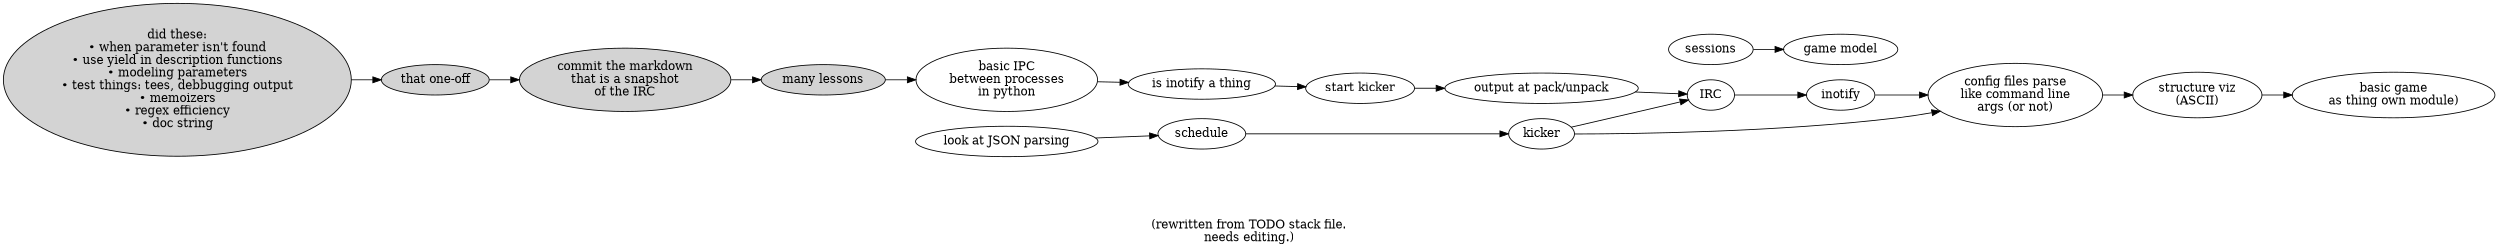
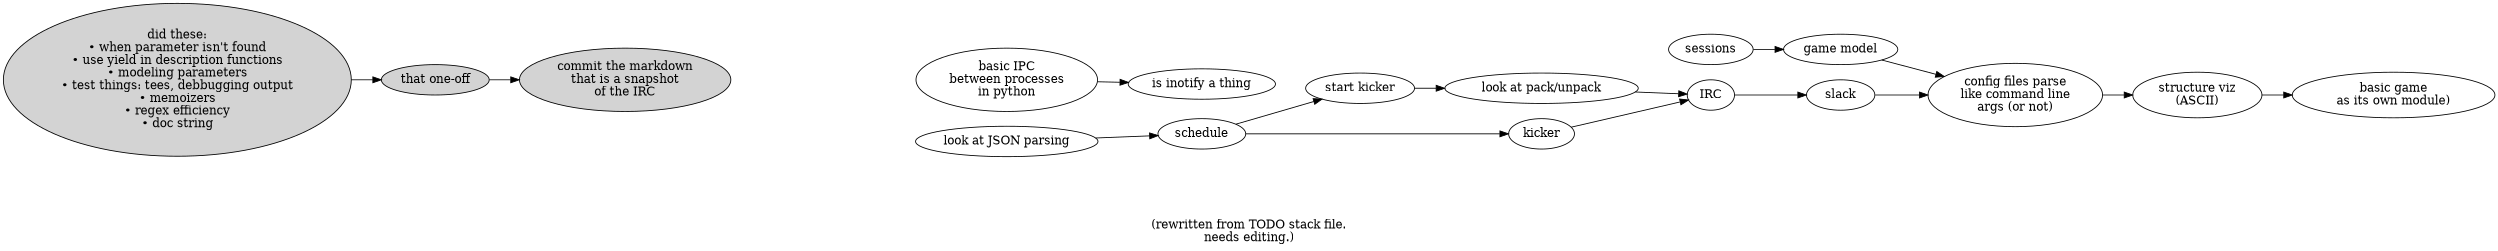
node "many lessons": removed
edge "is inotify a thing" -> "start kicker": now "schedule" -> "start kicker"
node "output at pack/unpack": label "output at pack/unpack" -> "look at pack/unpack"
node "inotify": label "inotify" -> "slack"
node "basic game as thing own module)": label "basic game as thing own module)" -> "basic game as its own module)"
edge "kicker" -> "config files parse like command line args (or not)": now "game model" -> "config files parse like command line args (or not)"
